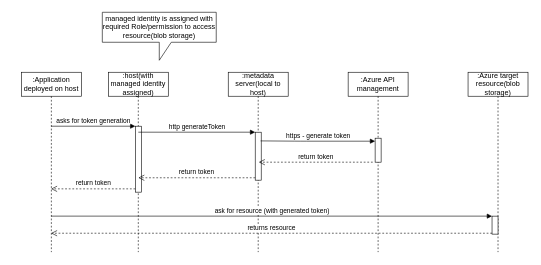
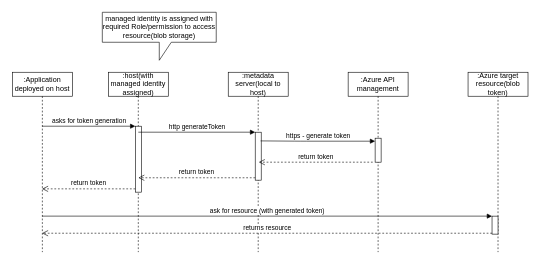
node ":Azure target resource(blob storage)": label ":Azure target resource(blob storage)" -> ":Azure target resource(blob token)"
node ":Application deployed on host": moved (51, 162) -> (42, 162)
